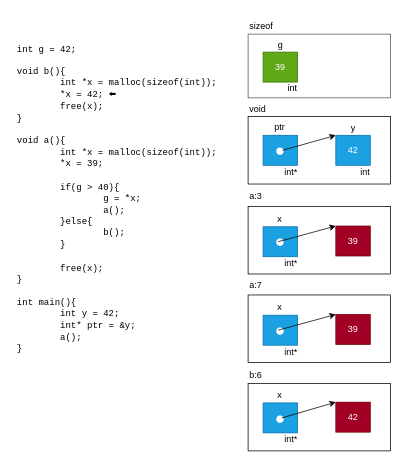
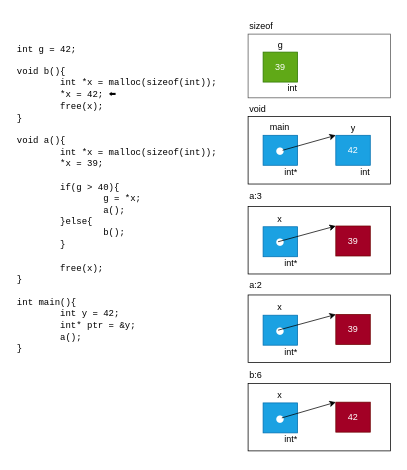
node "ptr": label "ptr" -> "main"
node "a:7": label "a:7" -> "a:2"
